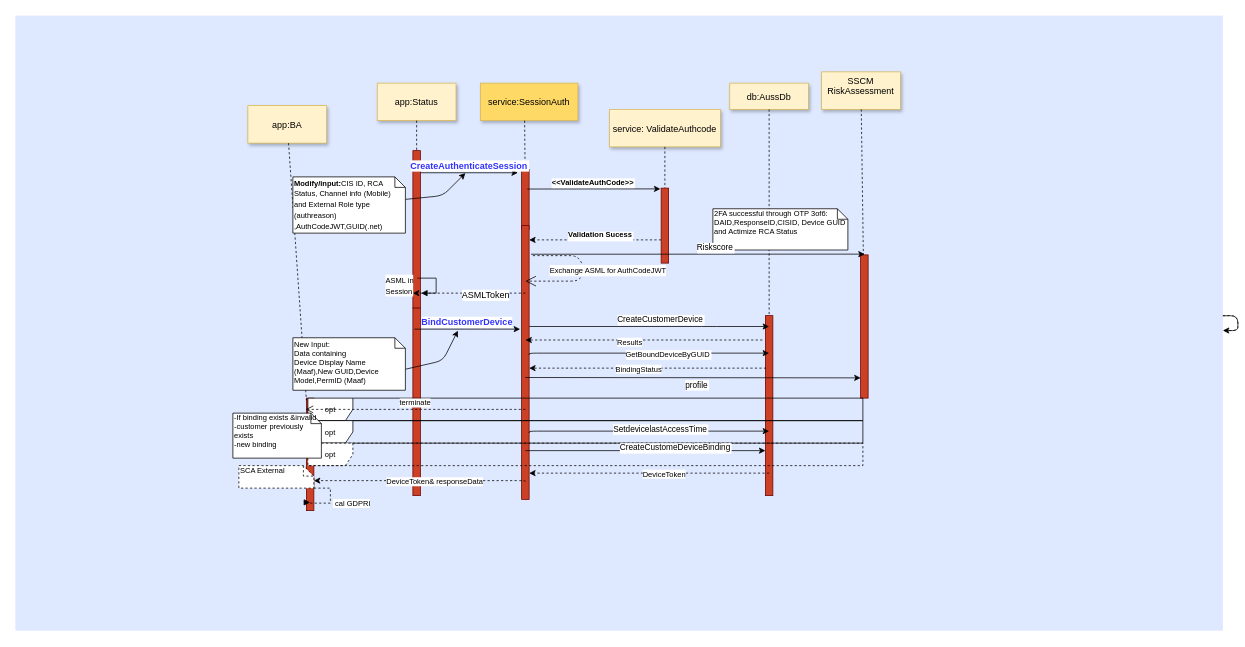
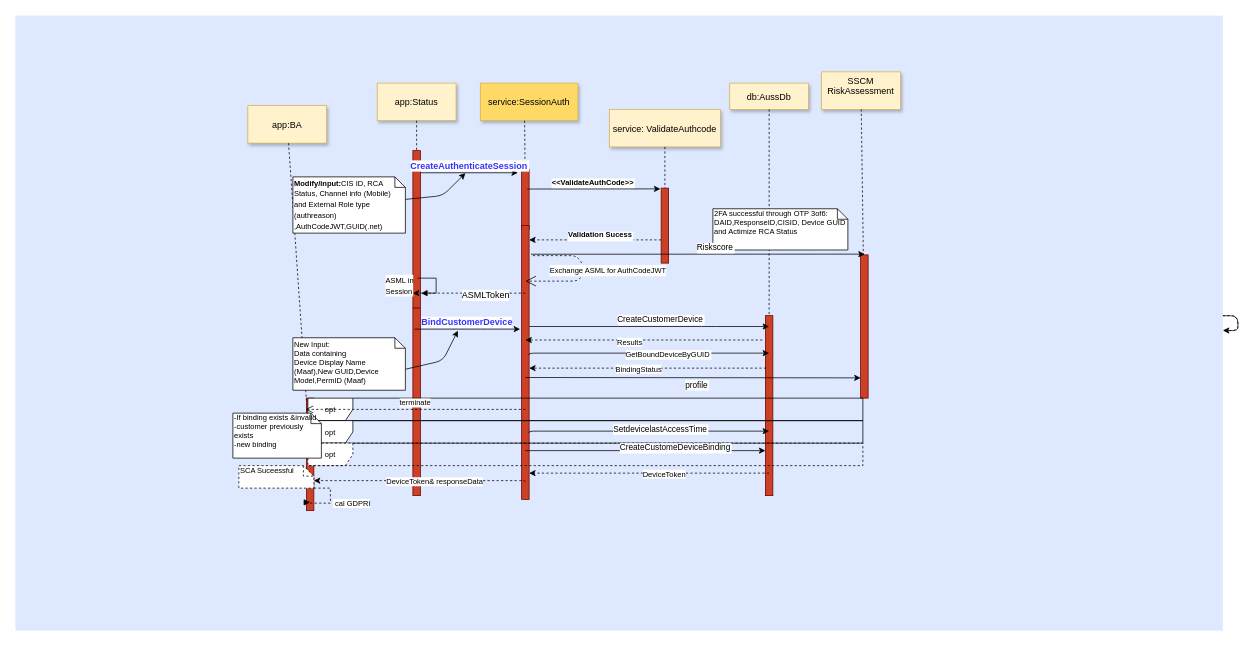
node "SCA External": label "SCA External" -> "SCA Suceessful"
